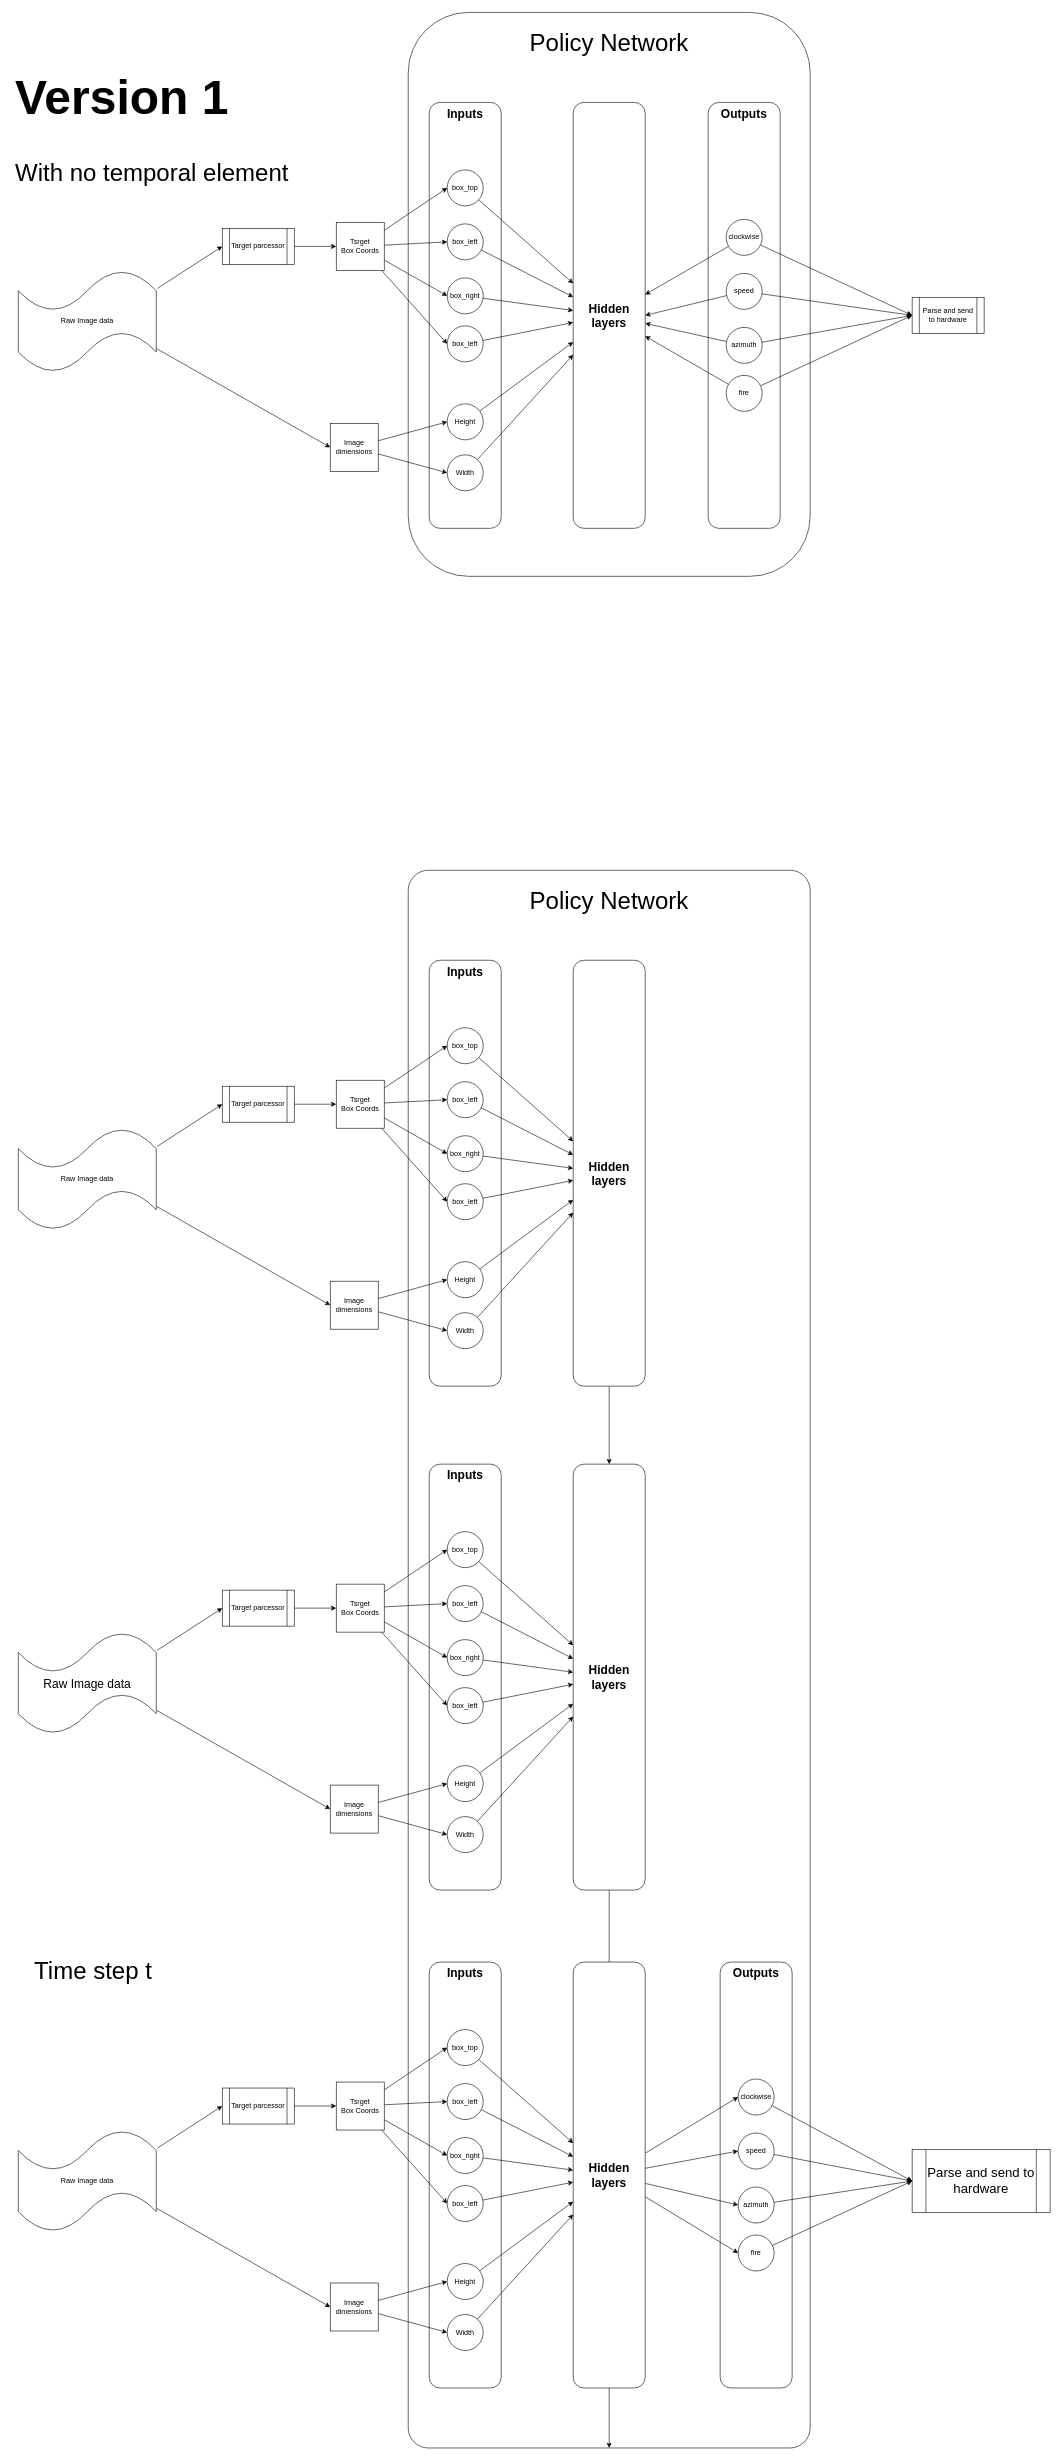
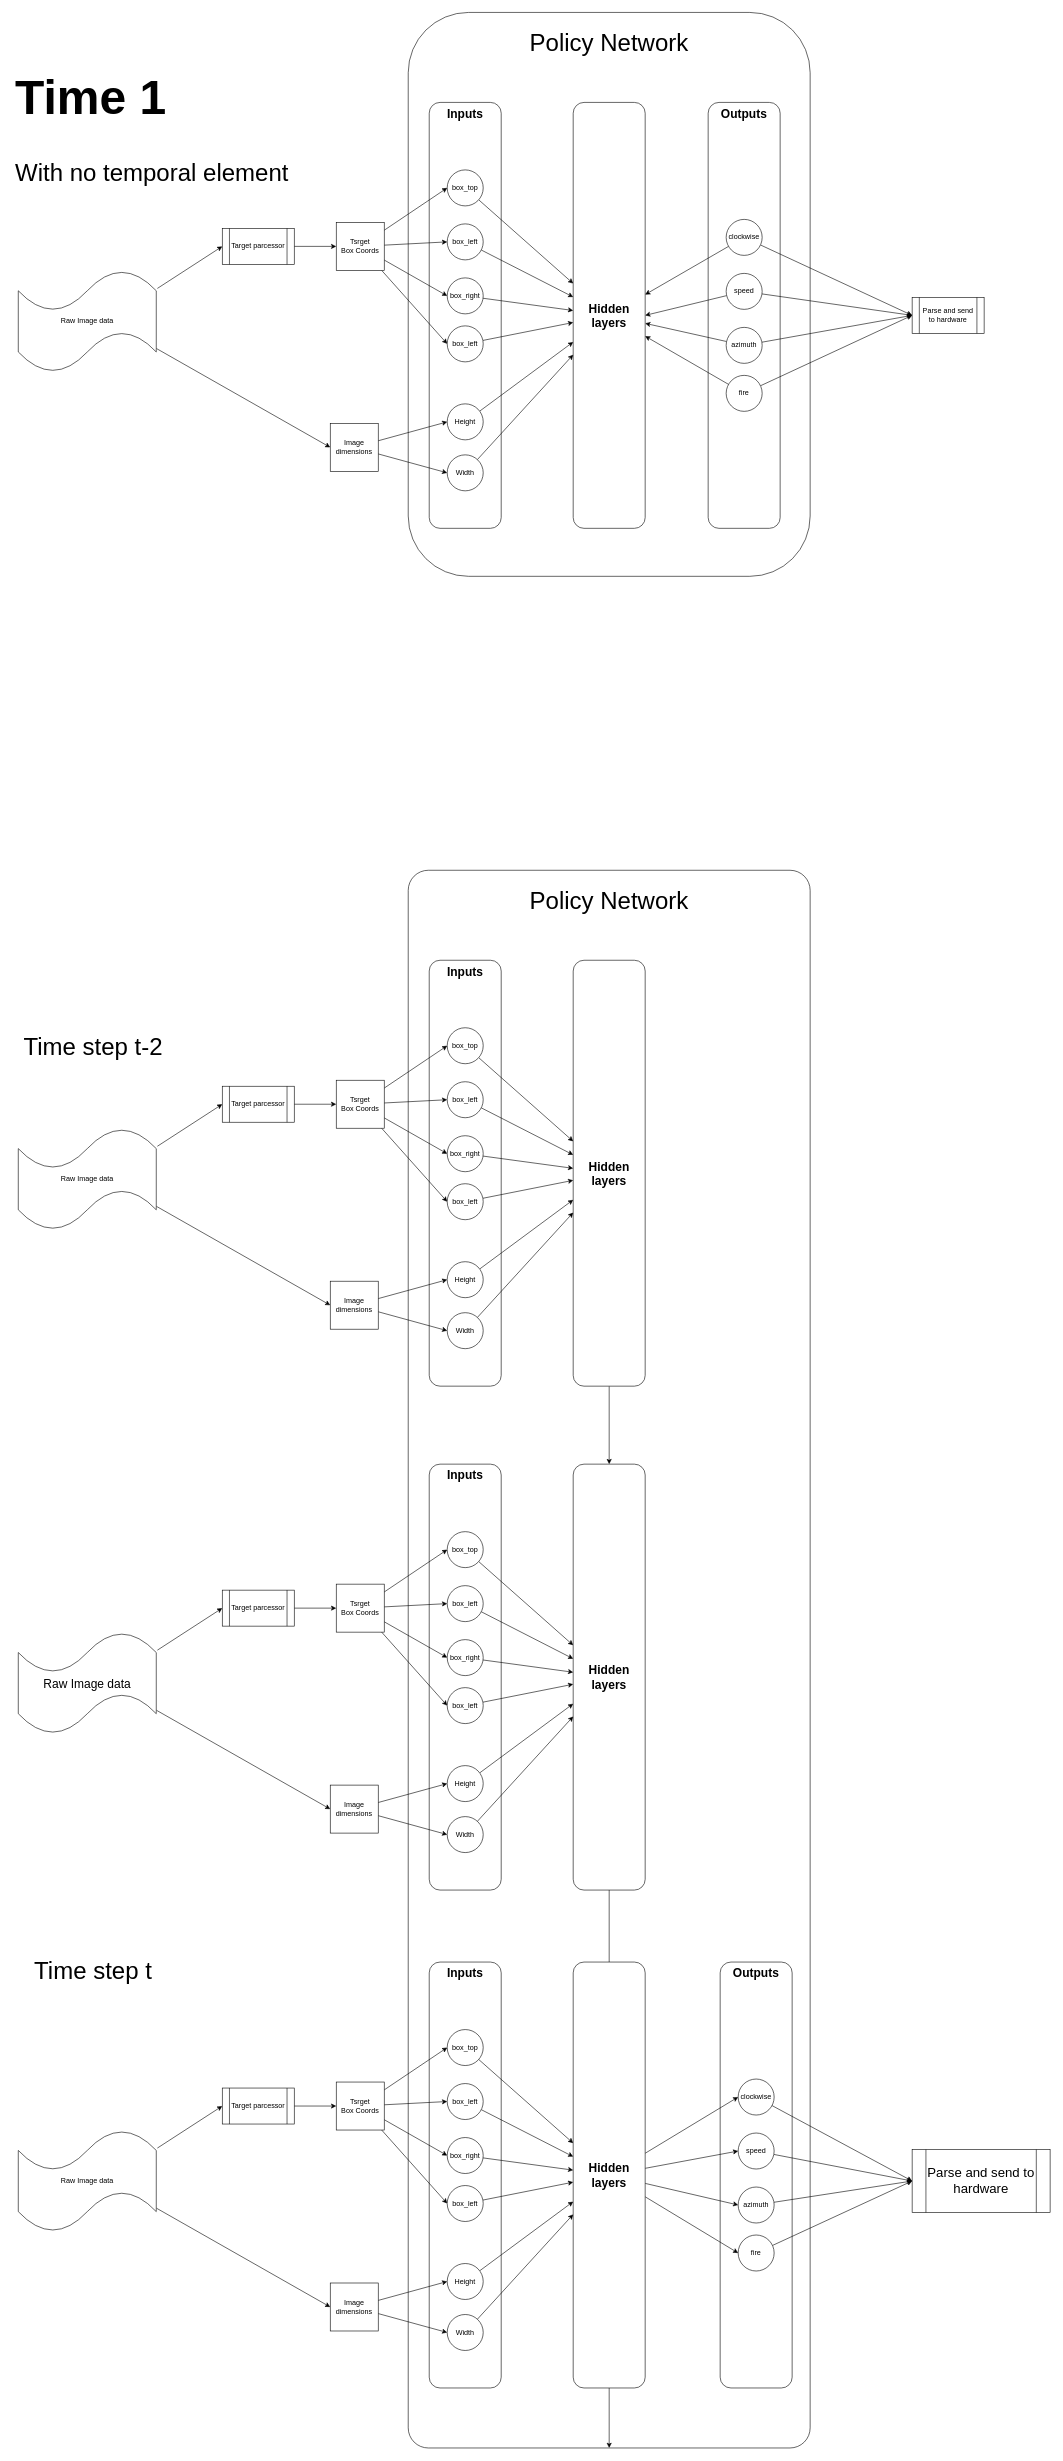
node "Version 1With no temporal element": label "Version 1With no temporal element" -> "Time 1With no temporal element"
node "Time step t-2": added
